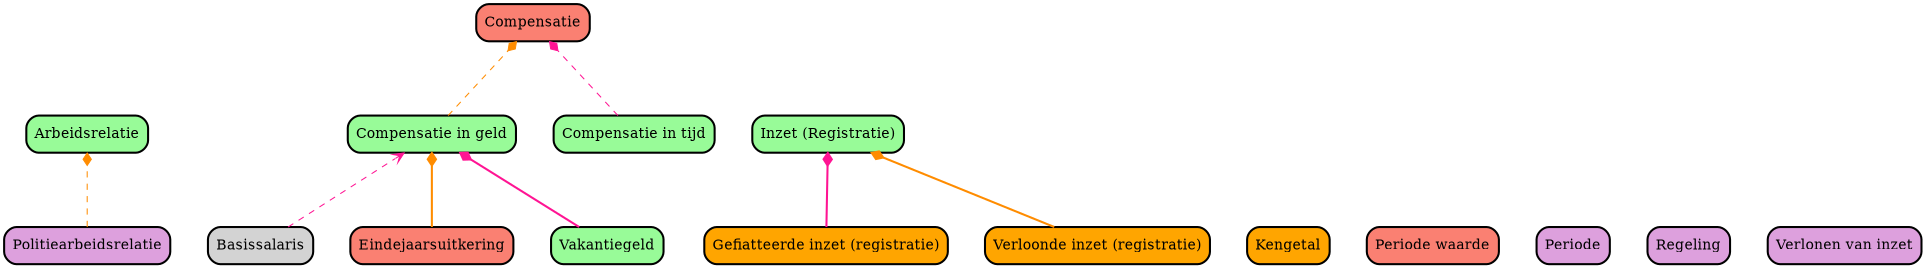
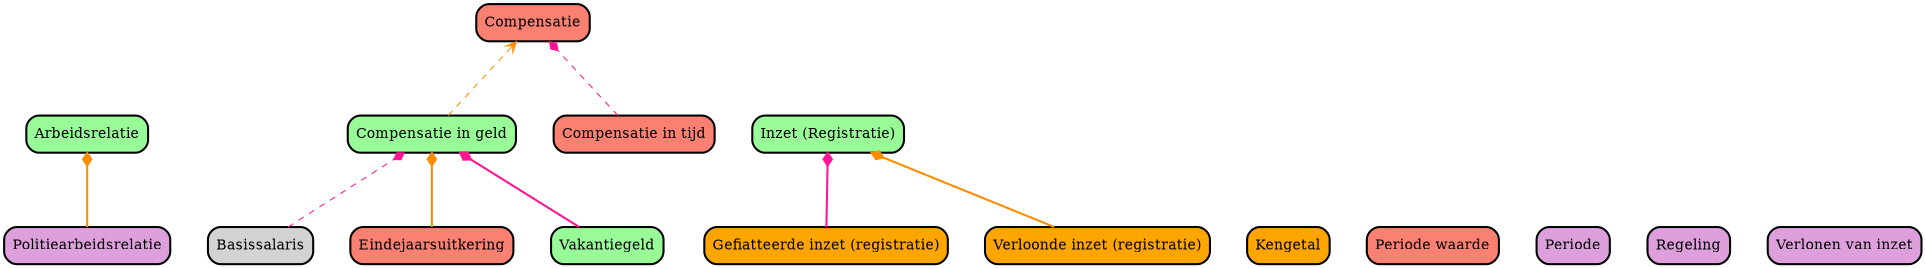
edge "Compensatie in geld" -> "Compensatie": arrowhead diamond -> vee
node "Compensatie in tijd": fillcolor palegreen -> salmon
edge "Basissalaris" -> "Compensatie in geld": arrowhead vee -> diamond
edge "Politiearbeidsrelatie" -> "Arbeidsrelatie": style dashed -> bold
